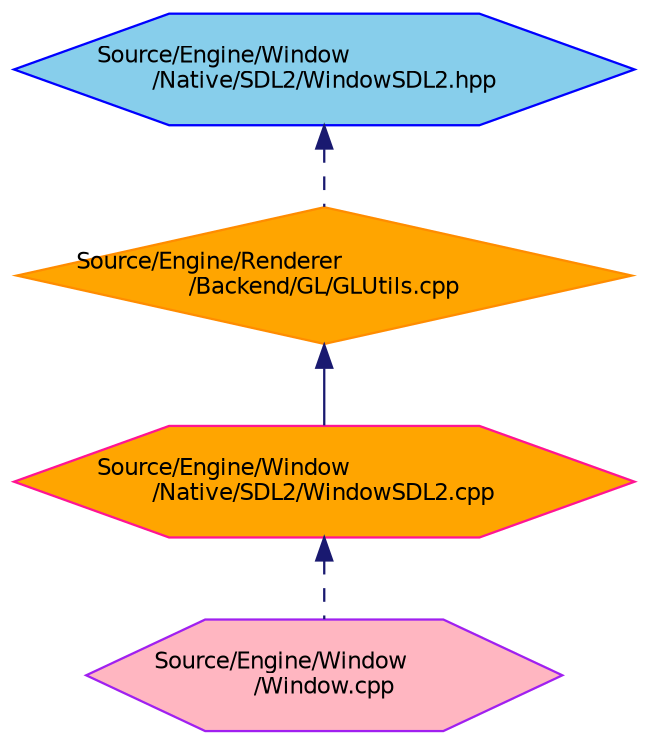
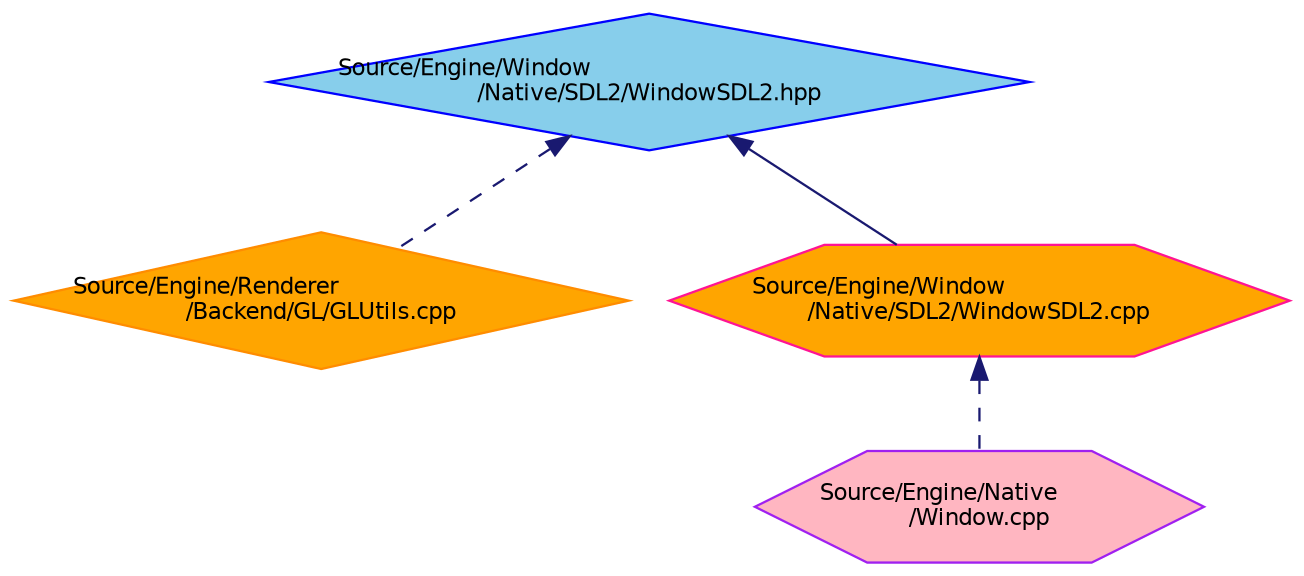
node "Source/Engine/Window /Native/SDL2/WindowSDL2.hpp": shape hexagon -> diamond
edge "Source/Engine/Window /Native/SDL2/WindowSDL2.cpp" -> "Source/Engine/Renderer /Backend/GL/GLUtils.cpp": now "Source/Engine/Window /Native/SDL2/WindowSDL2.cpp" -> "Source/Engine/Window /Native/SDL2/WindowSDL2.hpp"
node "Source/Engine/Window /Window.cpp": label "Source/Engine/Window /Window.cpp" -> "Source/Engine/Native /Window.cpp"
